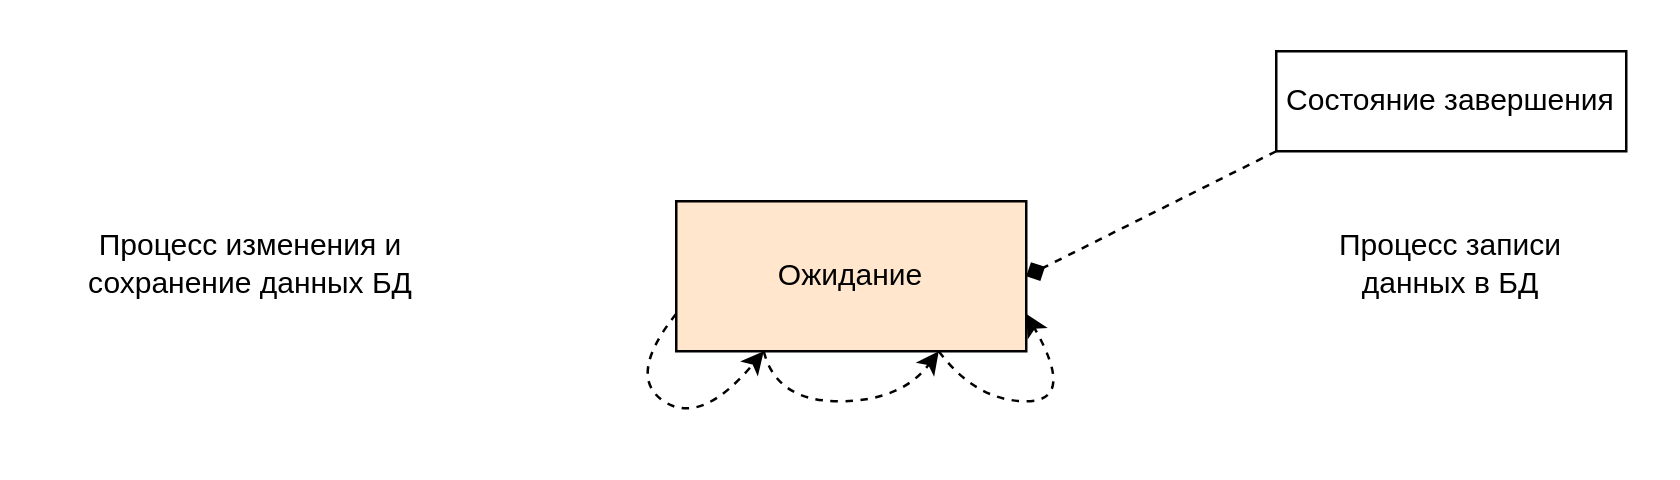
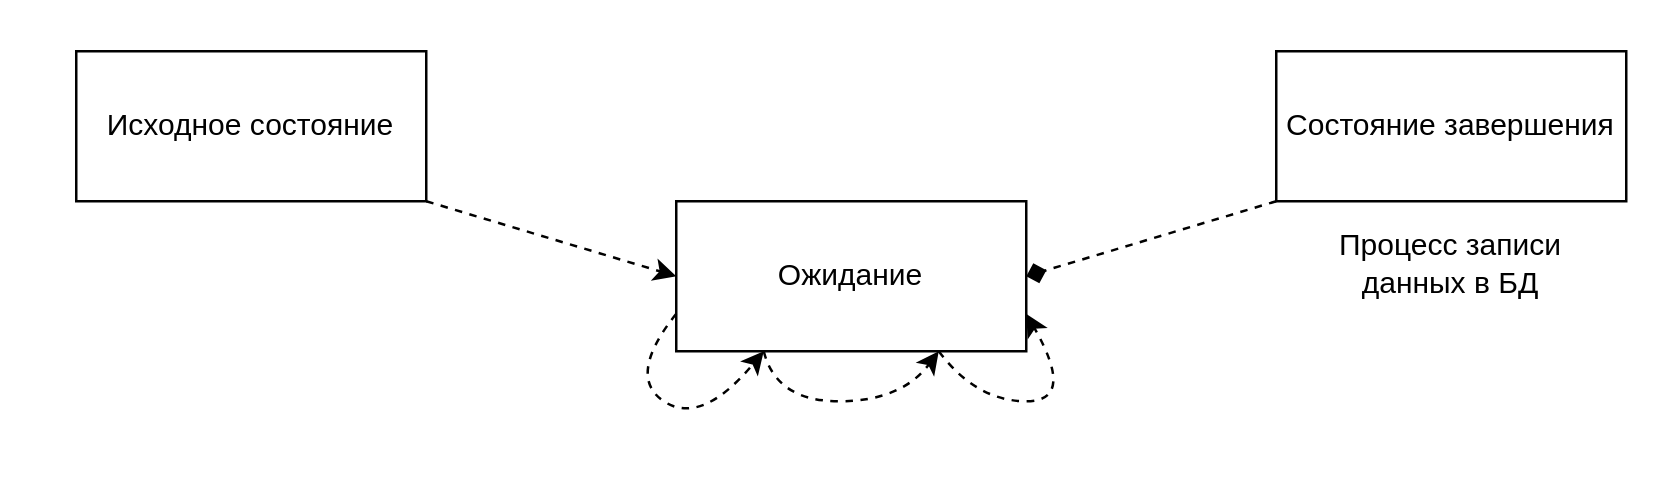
node "Состояние завершения": size 350x100 -> 350x150
node "Исходное состояние": added
edge "Исходное состояние" -> "Ожидание": added
node "Процесс изменения и сохранение данных БД": removed
node "Ожидание": fillcolor #ffe6cc -> #ffffff
